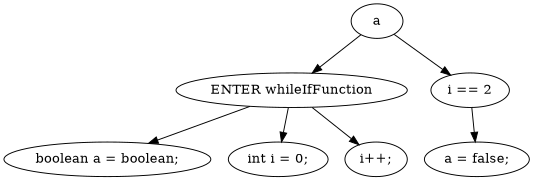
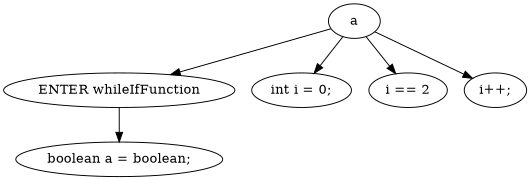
edge "ENTER whileIfFunction" -> "int i = 0;": now "a" -> "int i = 0;"
edge "ENTER whileIfFunction" -> "i++;": now "a" -> "i++;"
node "a = false;": removed
